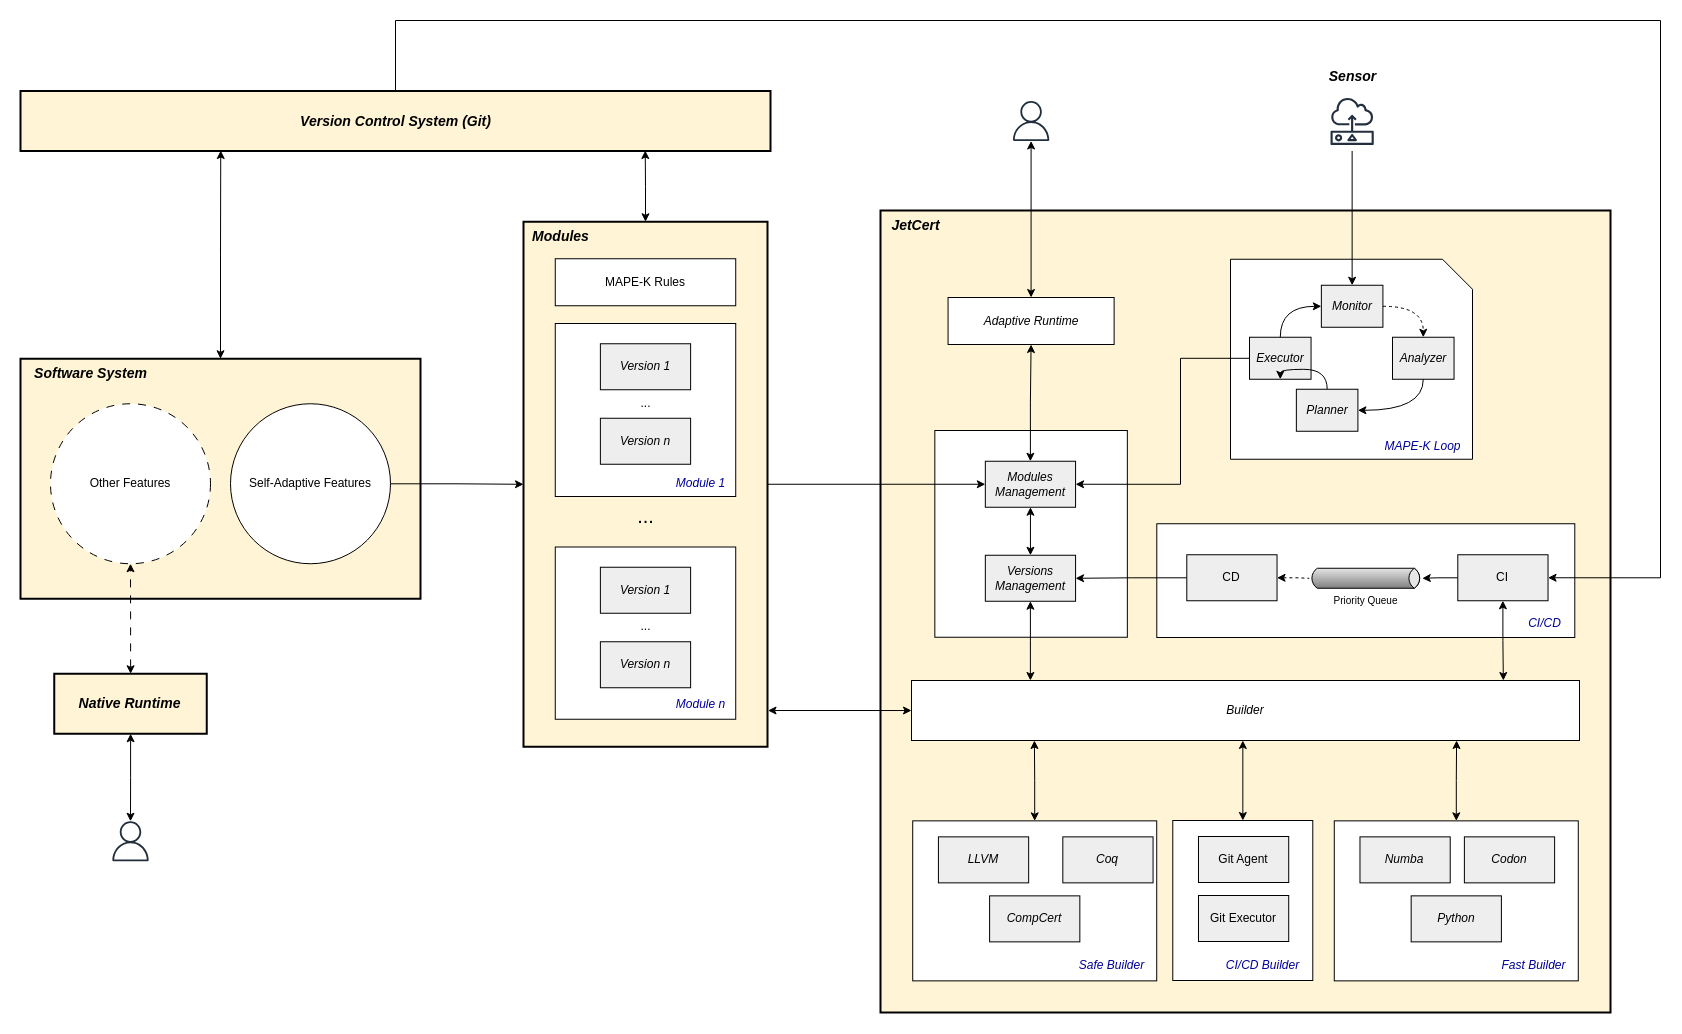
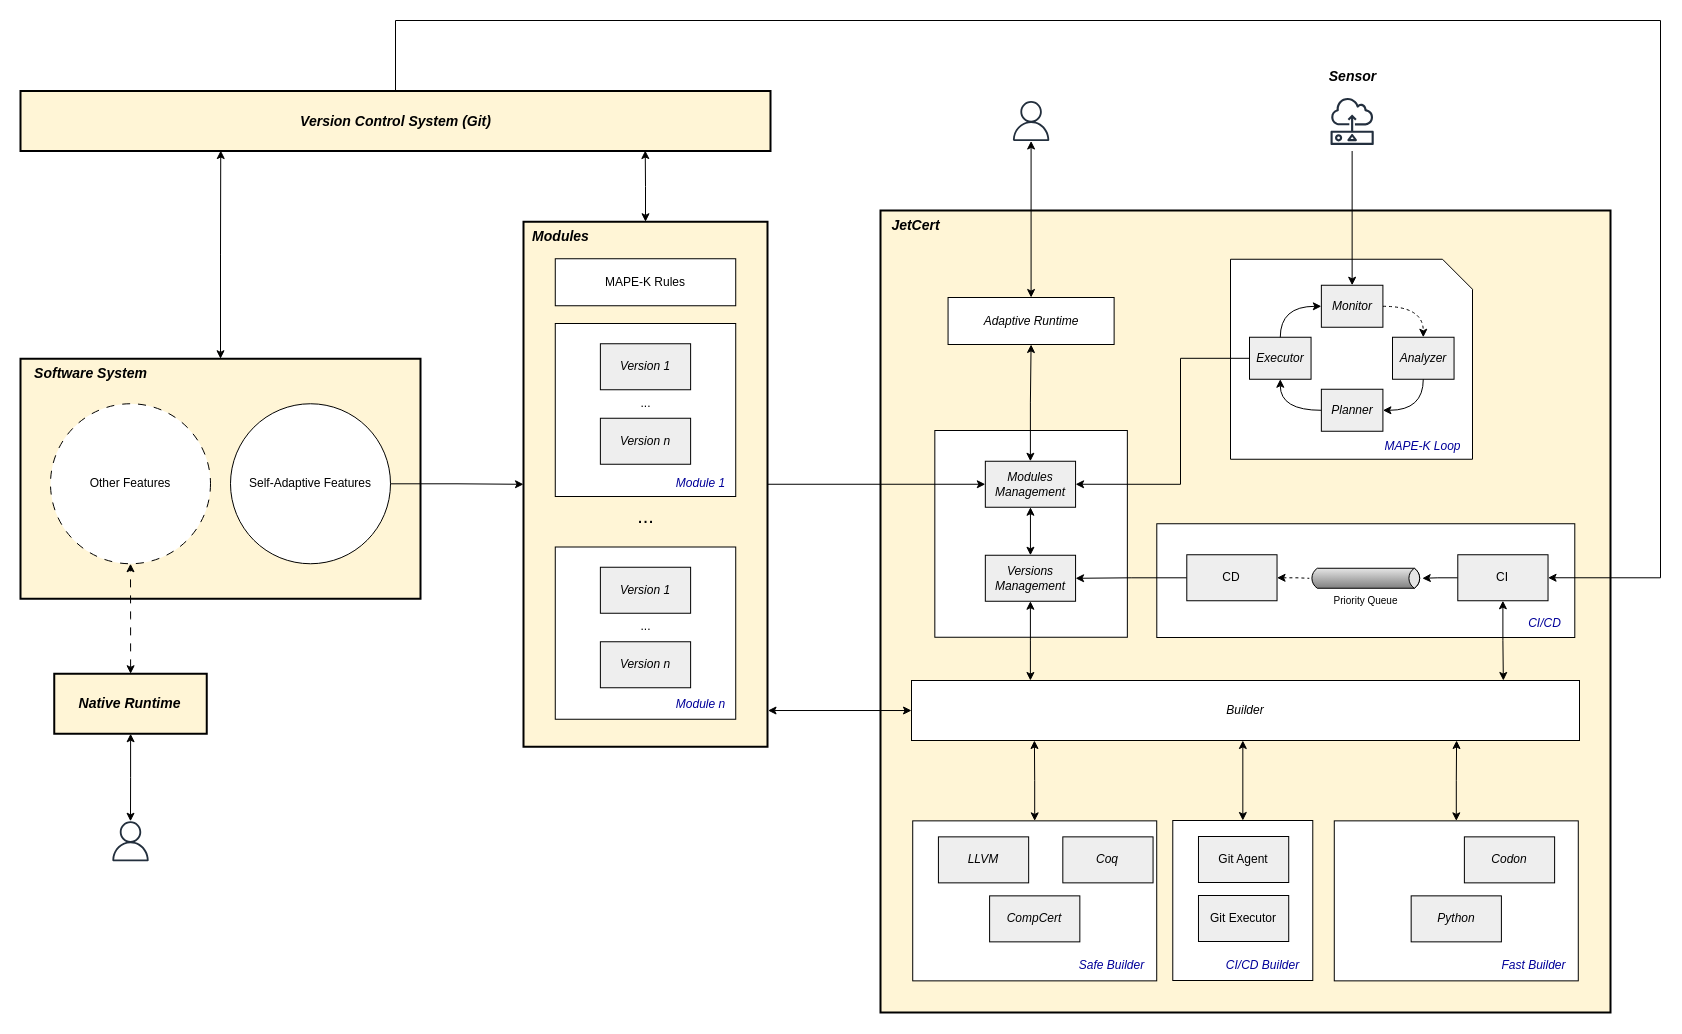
node "Planner": moved (1327, 410) -> (1352, 410)
node "Numba": removed
